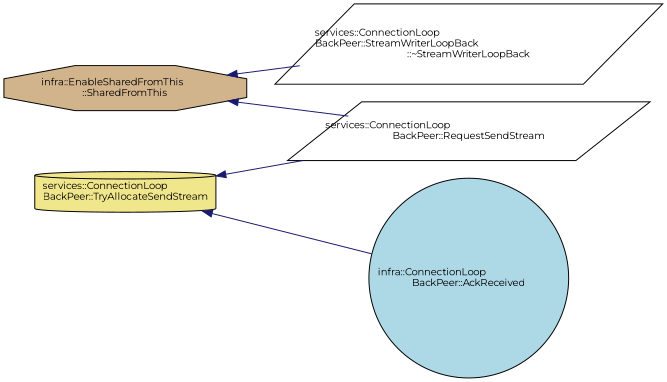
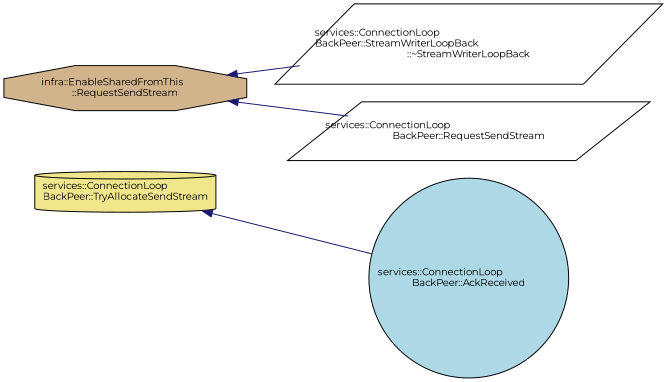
node "infra::EnableSharedFromThis ::SharedFromThis": label "infra::EnableSharedFromThis ::SharedFromThis" -> "infra::EnableSharedFromThis ::RequestSendStream"
edge "services::ConnectionLoop BackPeer::RequestSendStream" -> "services::ConnectionLoop BackPeer::TryAllocateSendStream": removed
node "infra::ConnectionLoop BackPeer::AckReceived": label "infra::ConnectionLoop BackPeer::AckReceived" -> "services::ConnectionLoop BackPeer::AckReceived"
